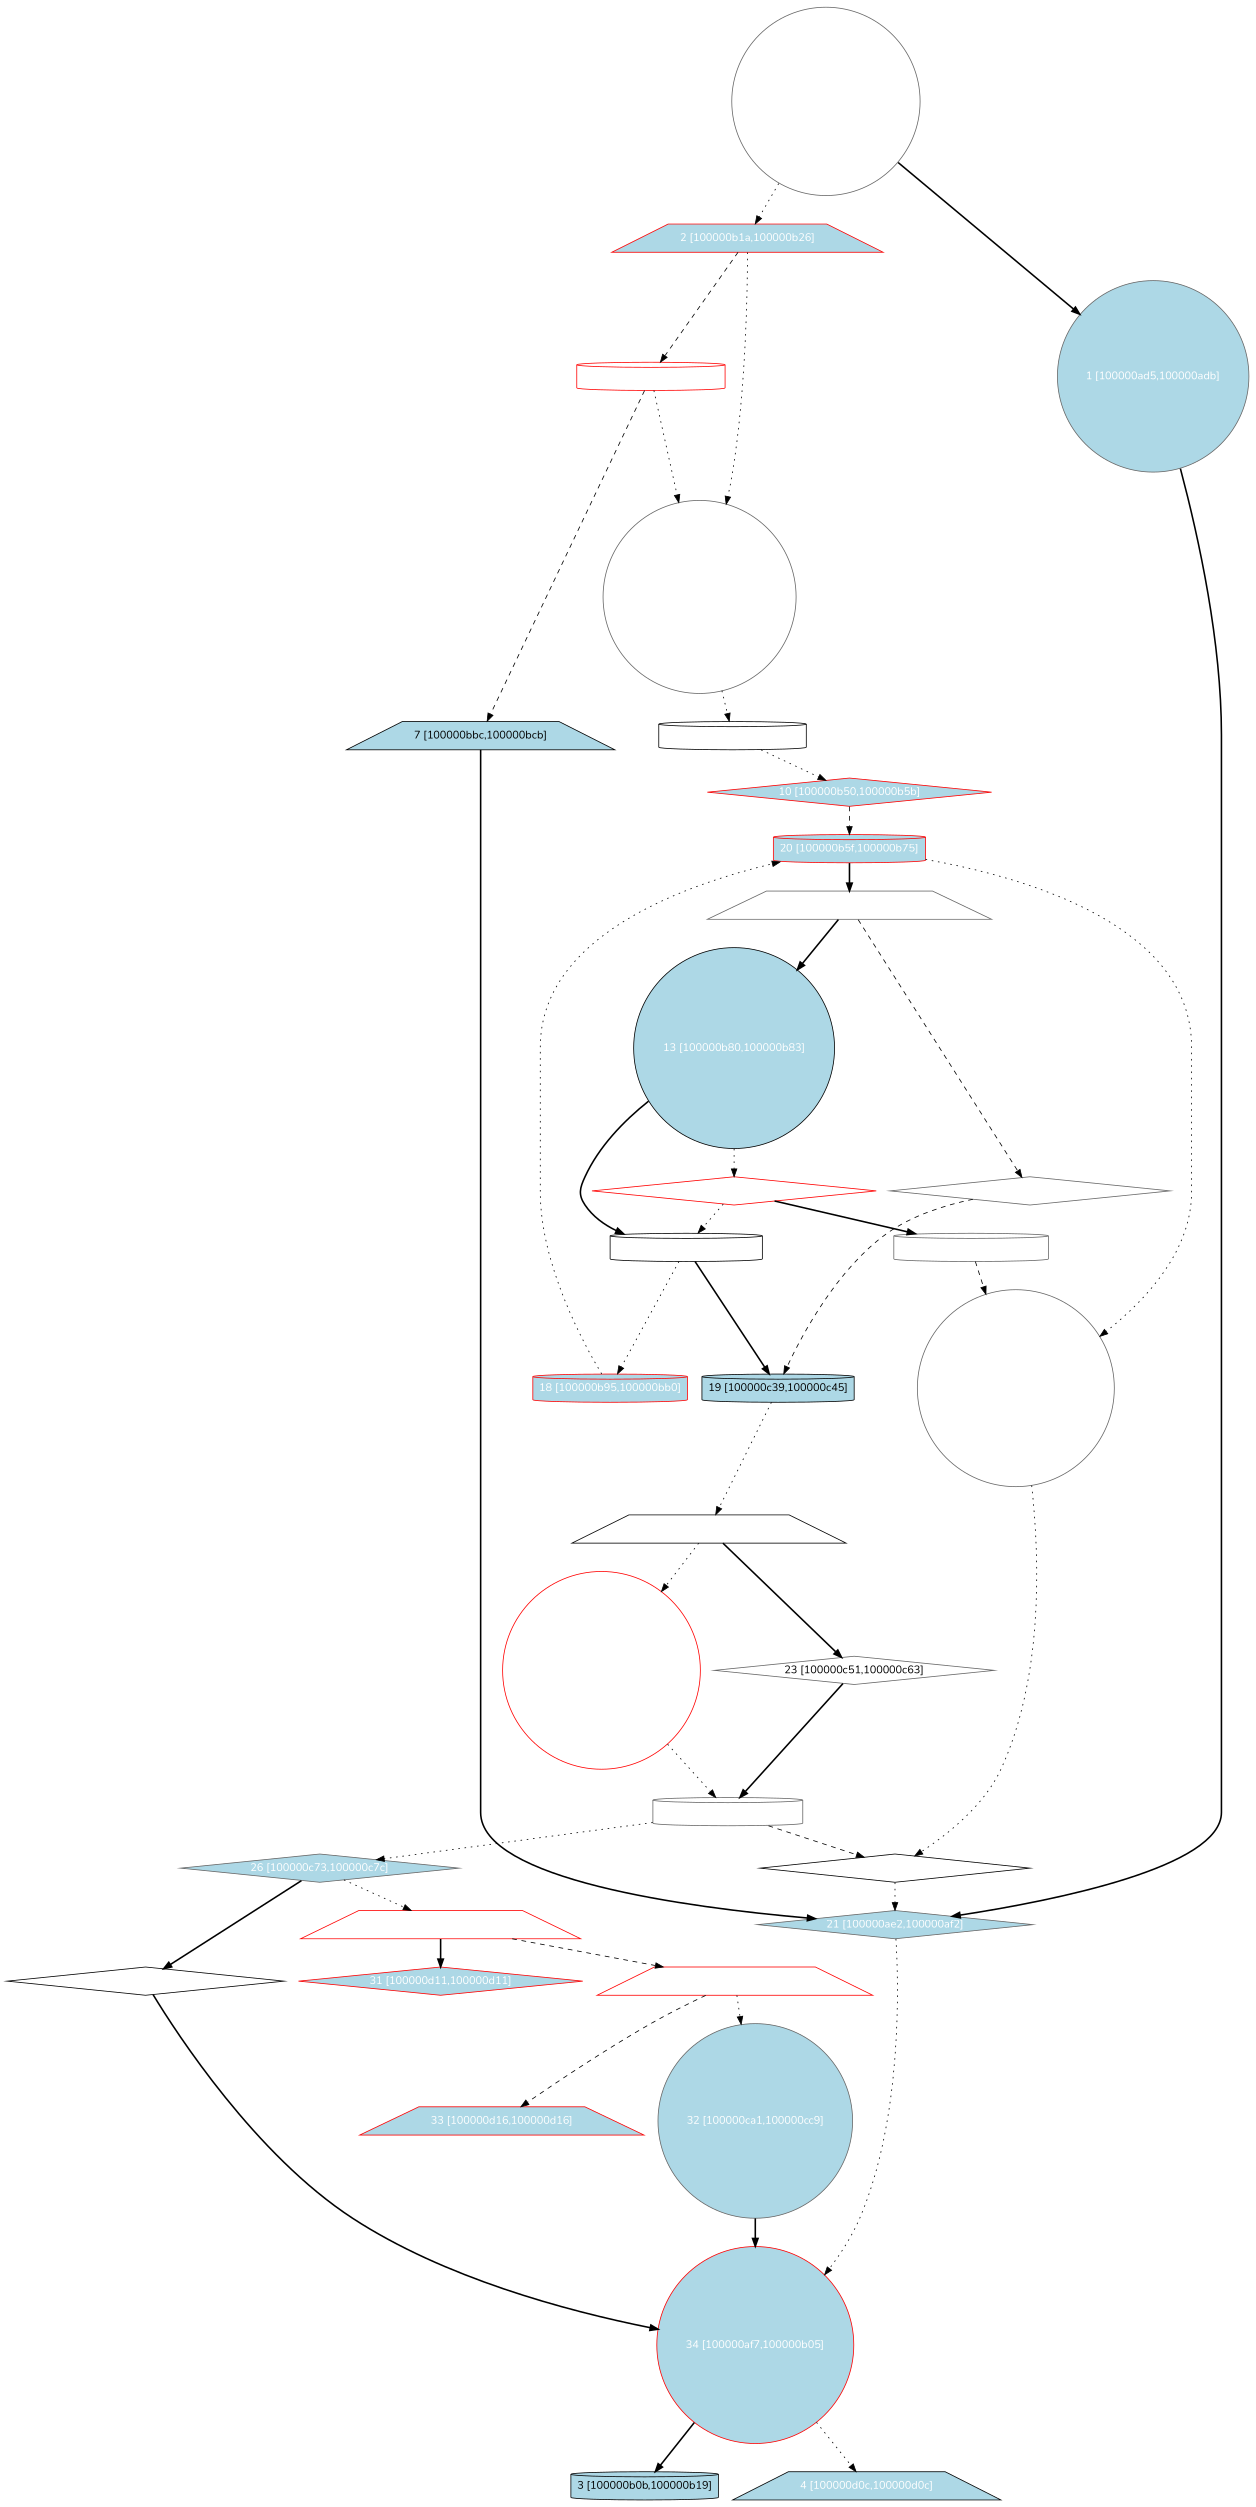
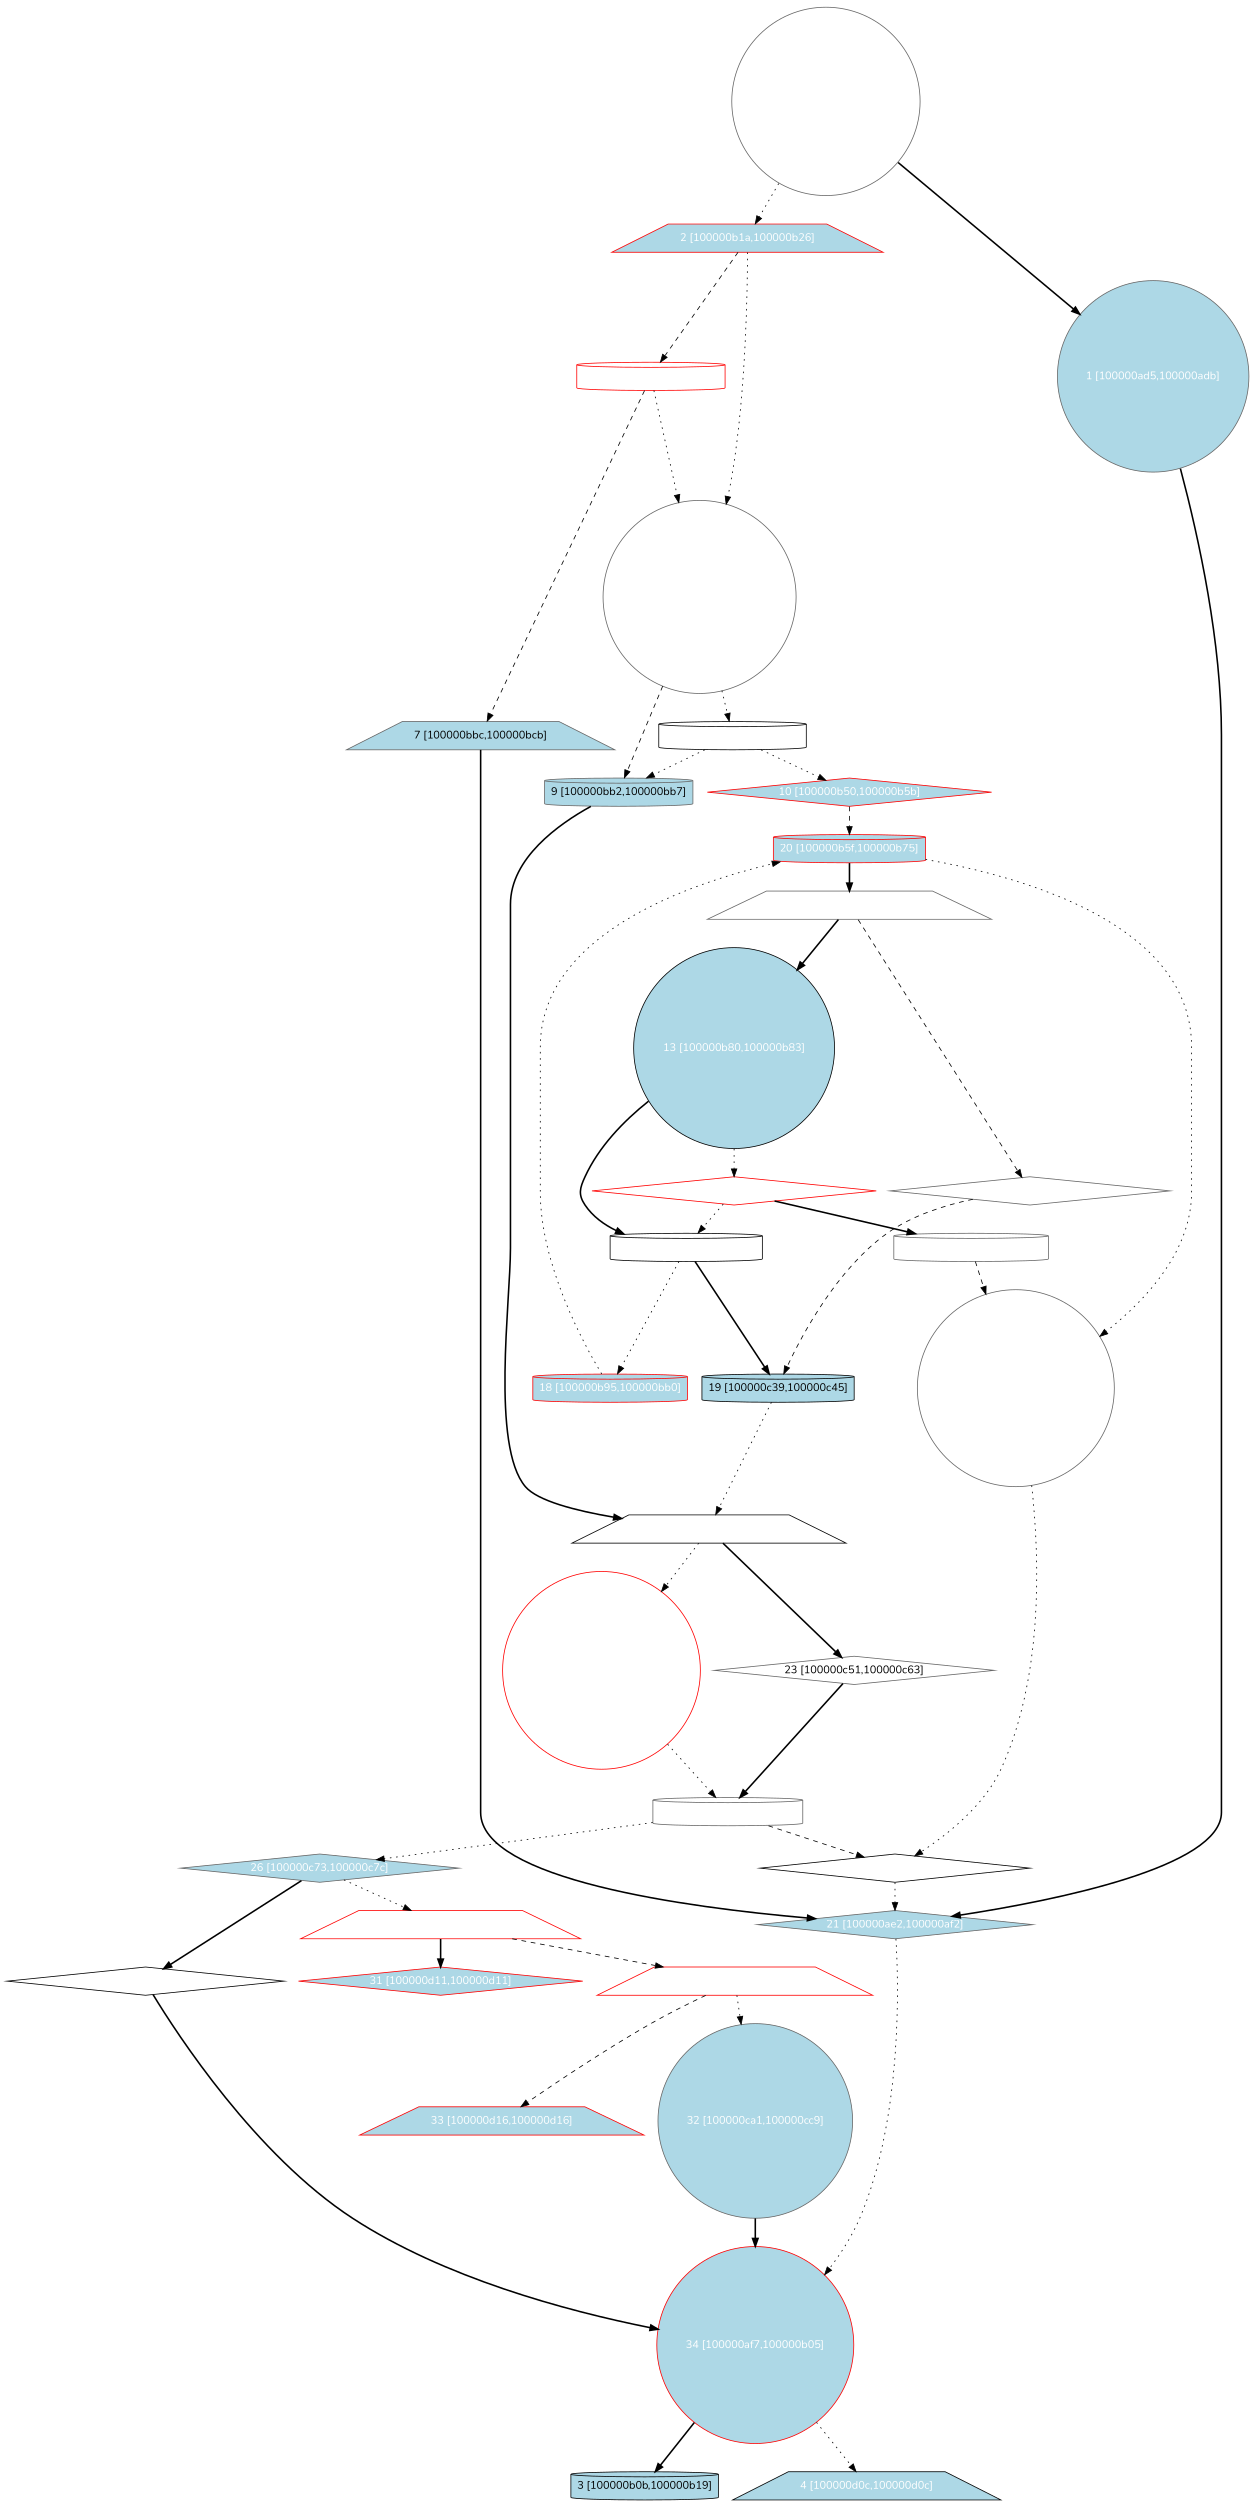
node "7 [100000bbc,100000bcb]": color black -> gray40
node "9 [100000bb2,100000bb7]": added
